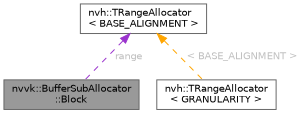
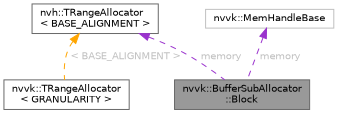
node "nvvk::MemHandleBase": added
edge "nvvk::BufferSubAllocator ::Block" -> "nvh::TRangeAllocator < BASE_ALIGNMENT >": label " range" -> " memory"
node "nvh::TRangeAllocator < GRANULARITY >": label "nvh::TRangeAllocator < GRANULARITY >" -> "nvvk::TRangeAllocator < GRANULARITY >"
